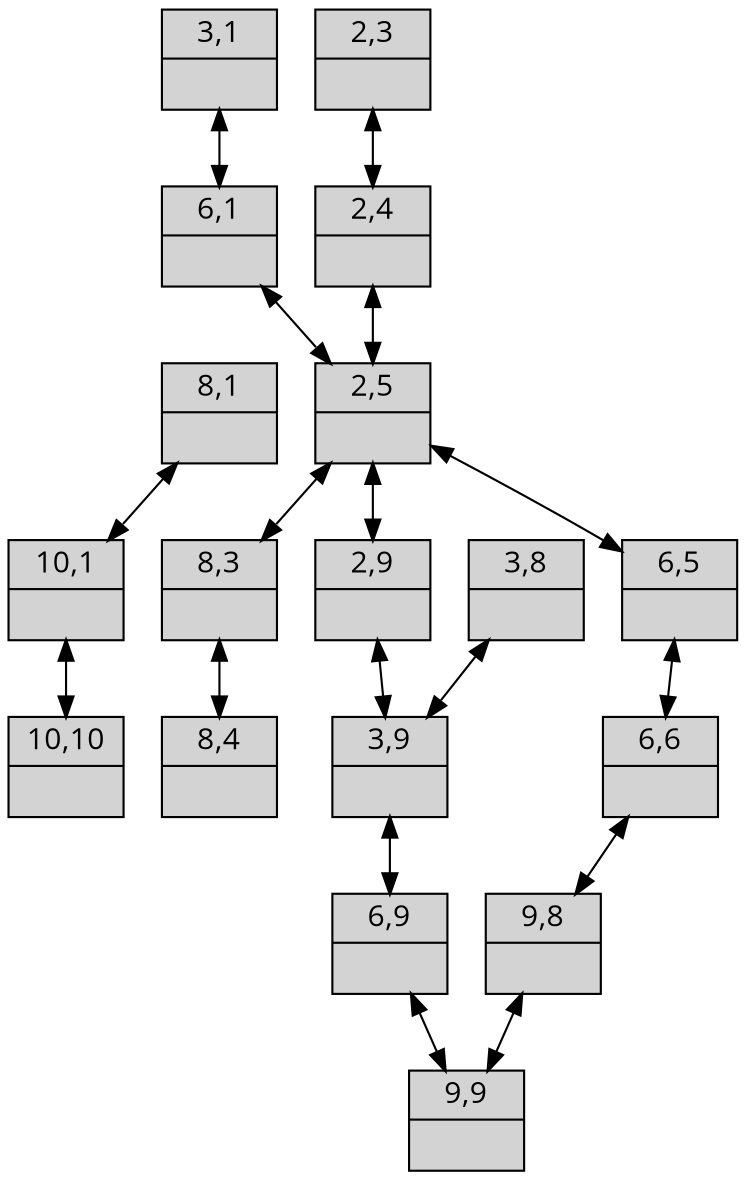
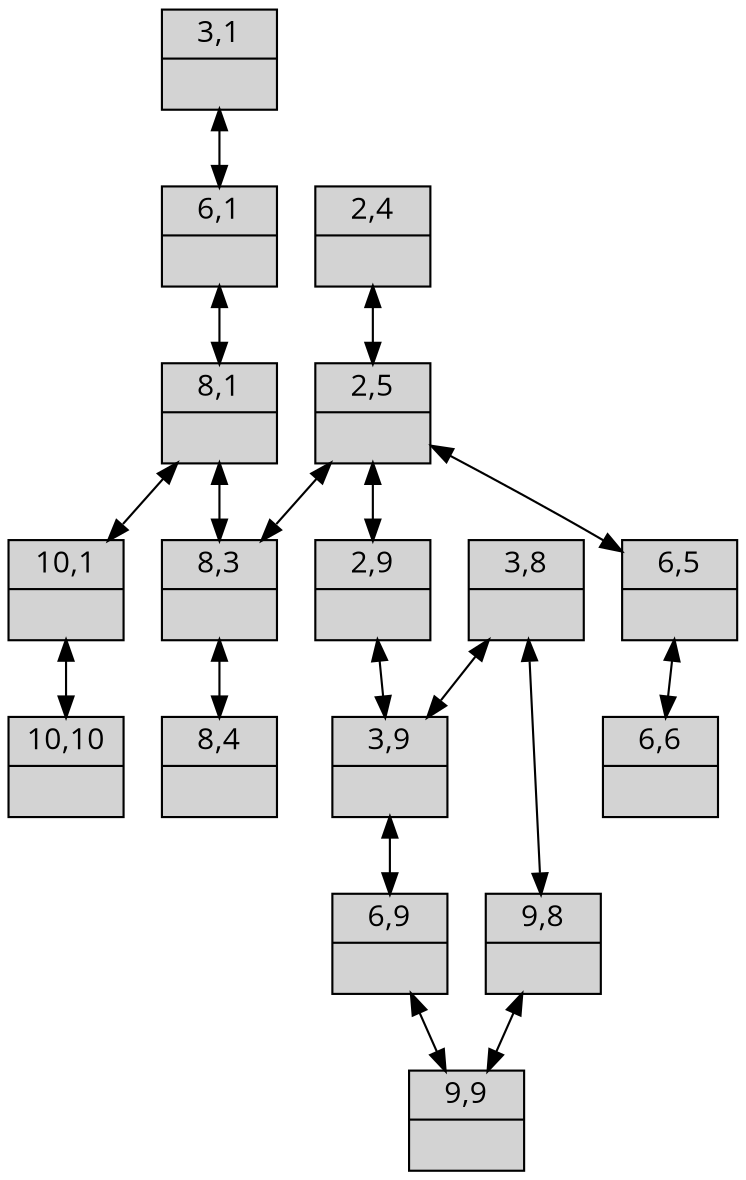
node "2,3": removed
edge "6,1" -- "2,5": now "6,1" -- "8,1"
edge "8,1" -- "8,3": added
edge "6,6" -- "9,8": now "3,8" -- "9,8"
